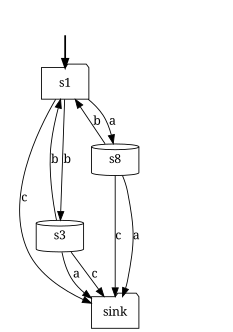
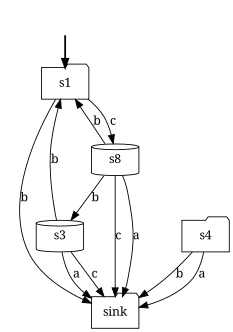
edge "s1" -> "s8": label "a" -> "c"
edge "s1" -> "s3": now "s8" -> "s3"
edge "s1" -> "sink": label "c" -> "b"
node "s4": added
